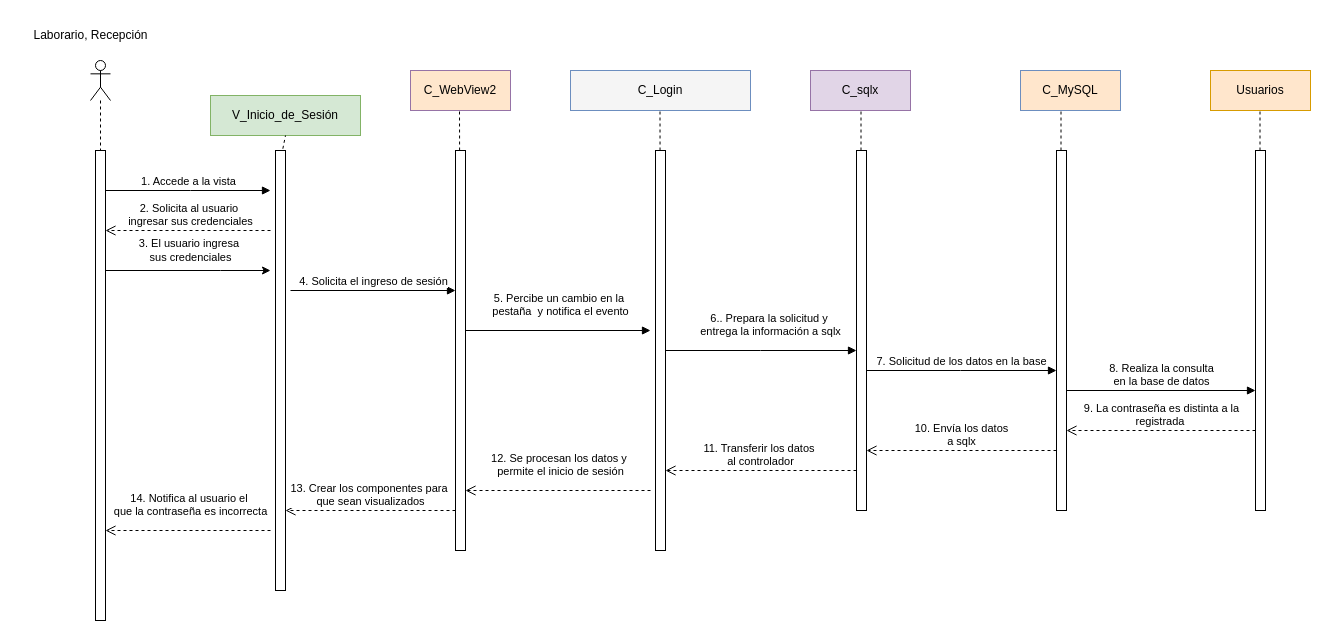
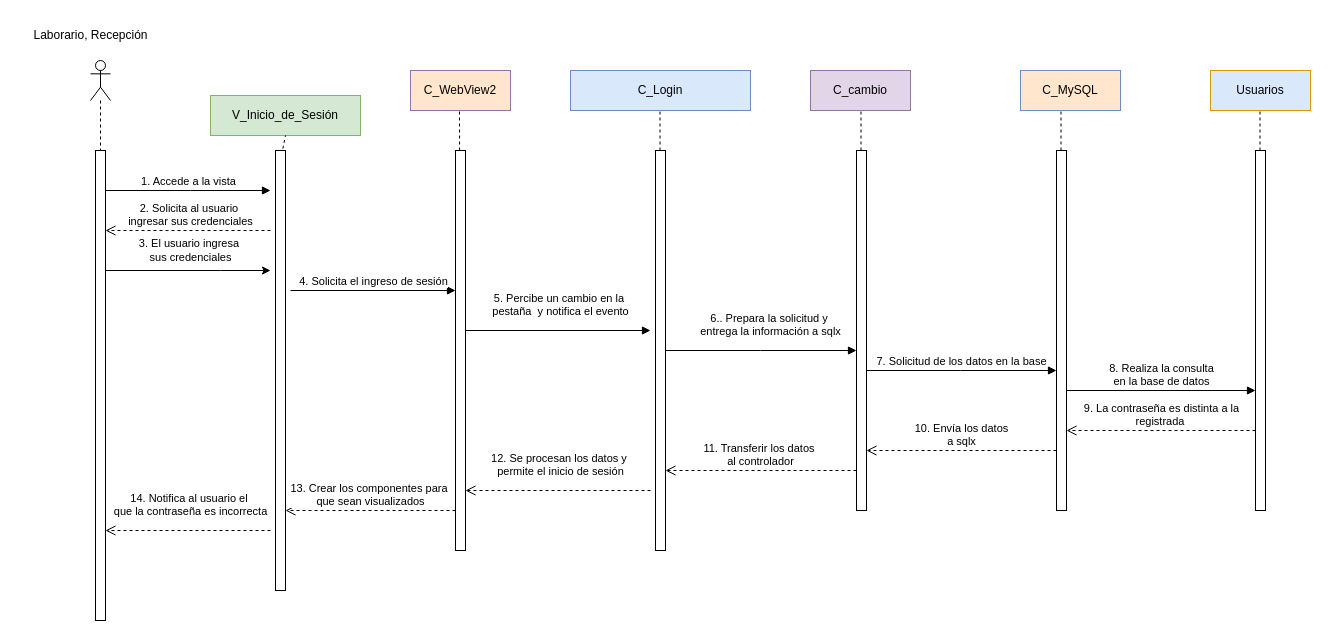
node "C_Login": fillcolor #f5f5f5 -> #dae8fc
node "C_sqlx": label "C_sqlx" -> "C_cambio"
node "Usuarios": fillcolor #ffe6cc -> #dae8fc
